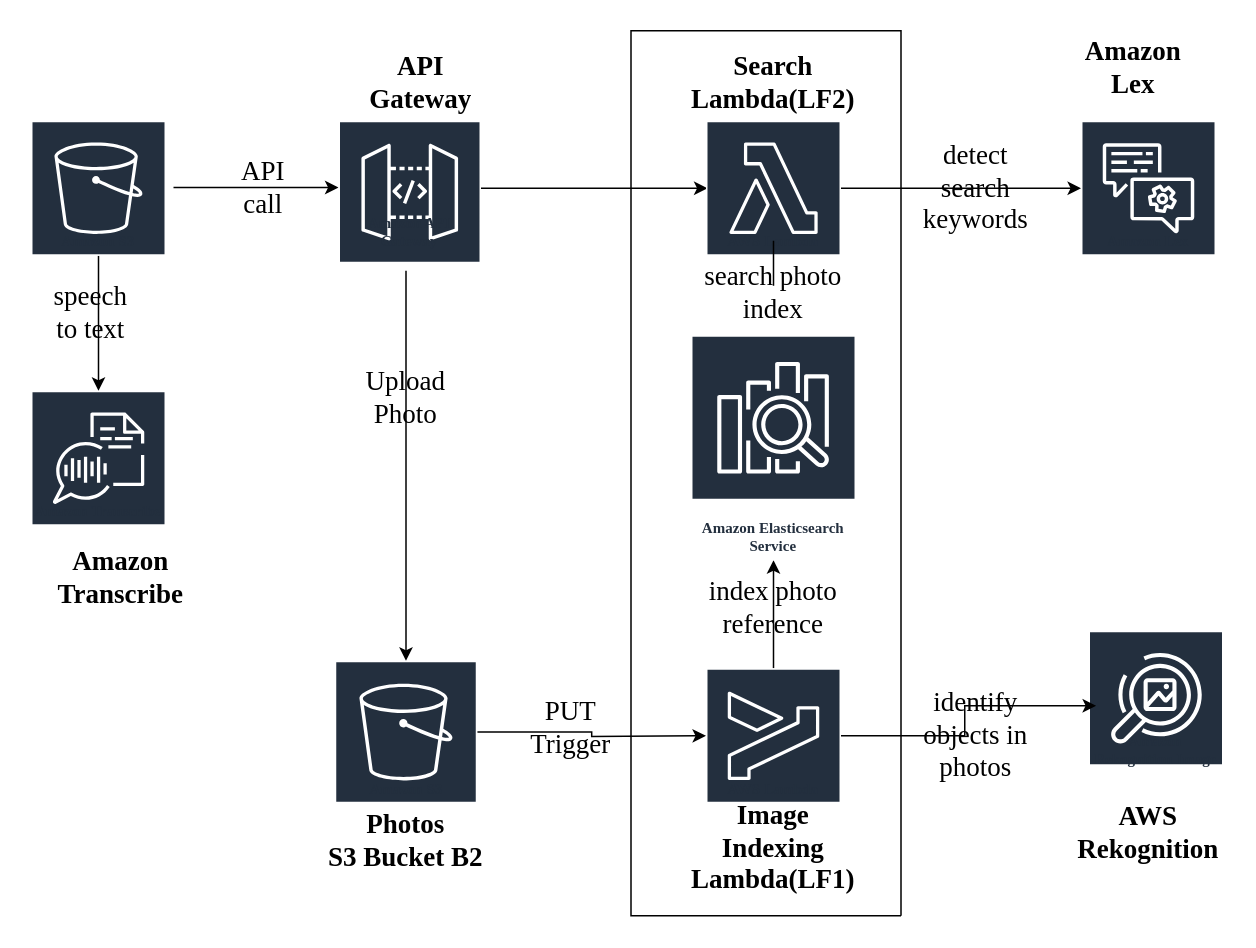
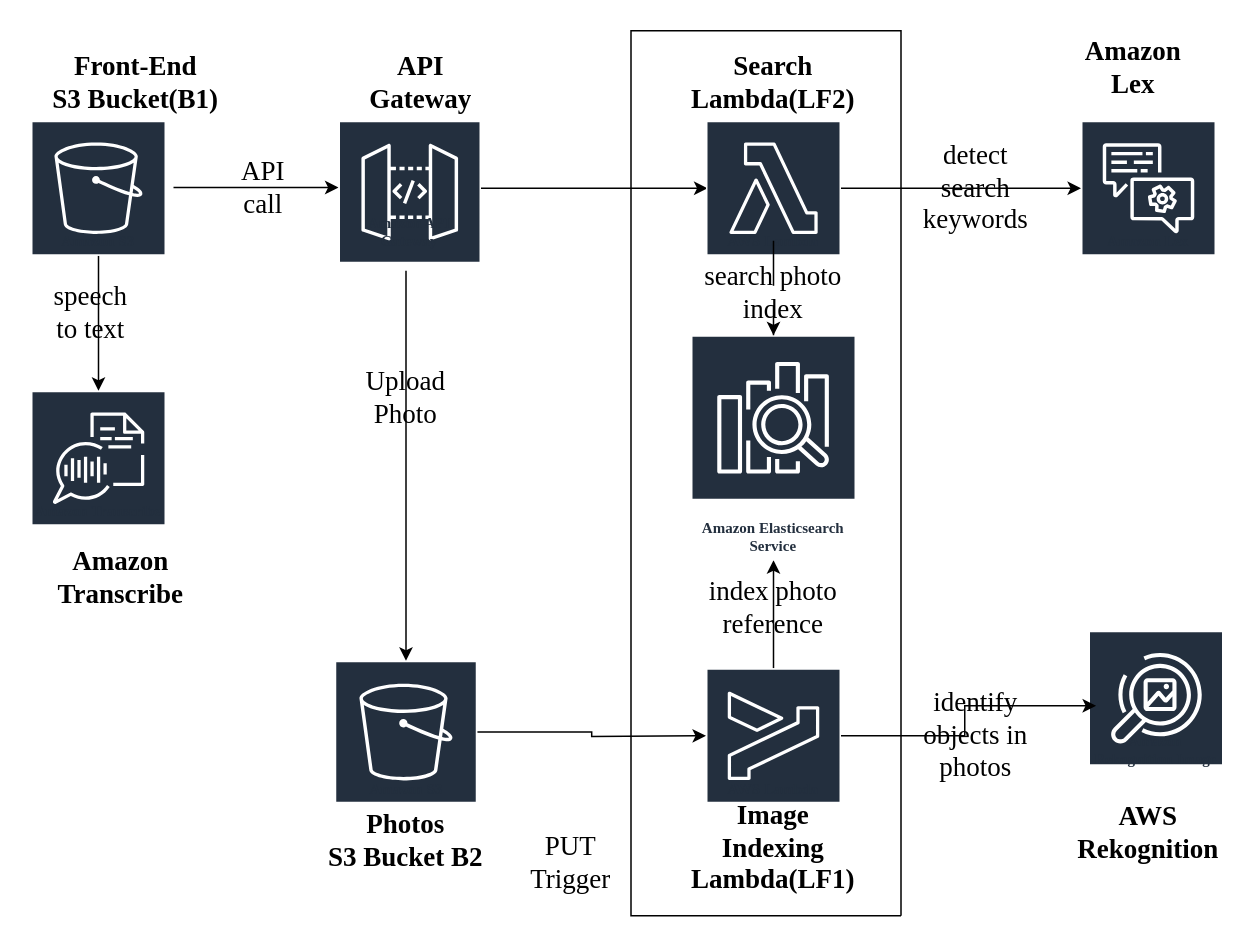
node "Front-End S3 Bucket(B1)": added
edge "search photo index" -> "Amazon Elasticsearch Service": added
node "PUT Trigger": moved (571, 728) -> (571, 863)
